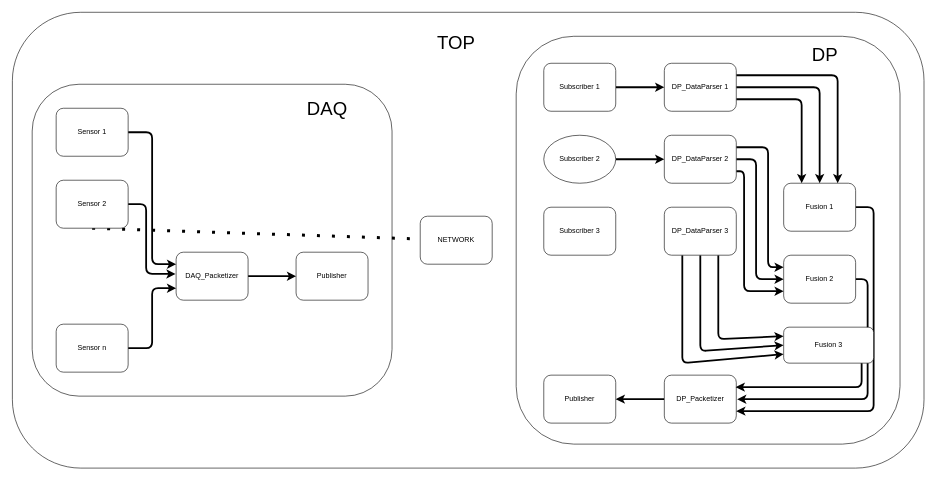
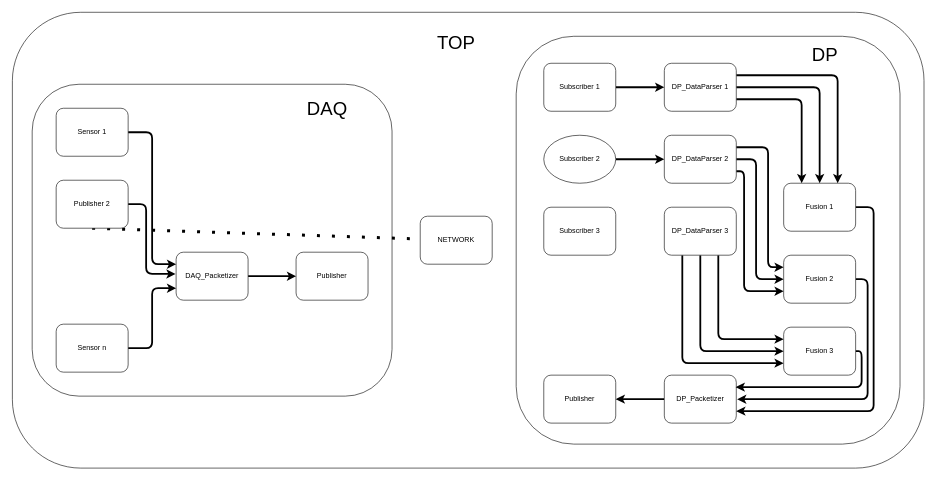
node "Sensor 2": label "Sensor 2" -> "Publisher 2"
node "Fusion 3": size 90x36 -> 72x48
